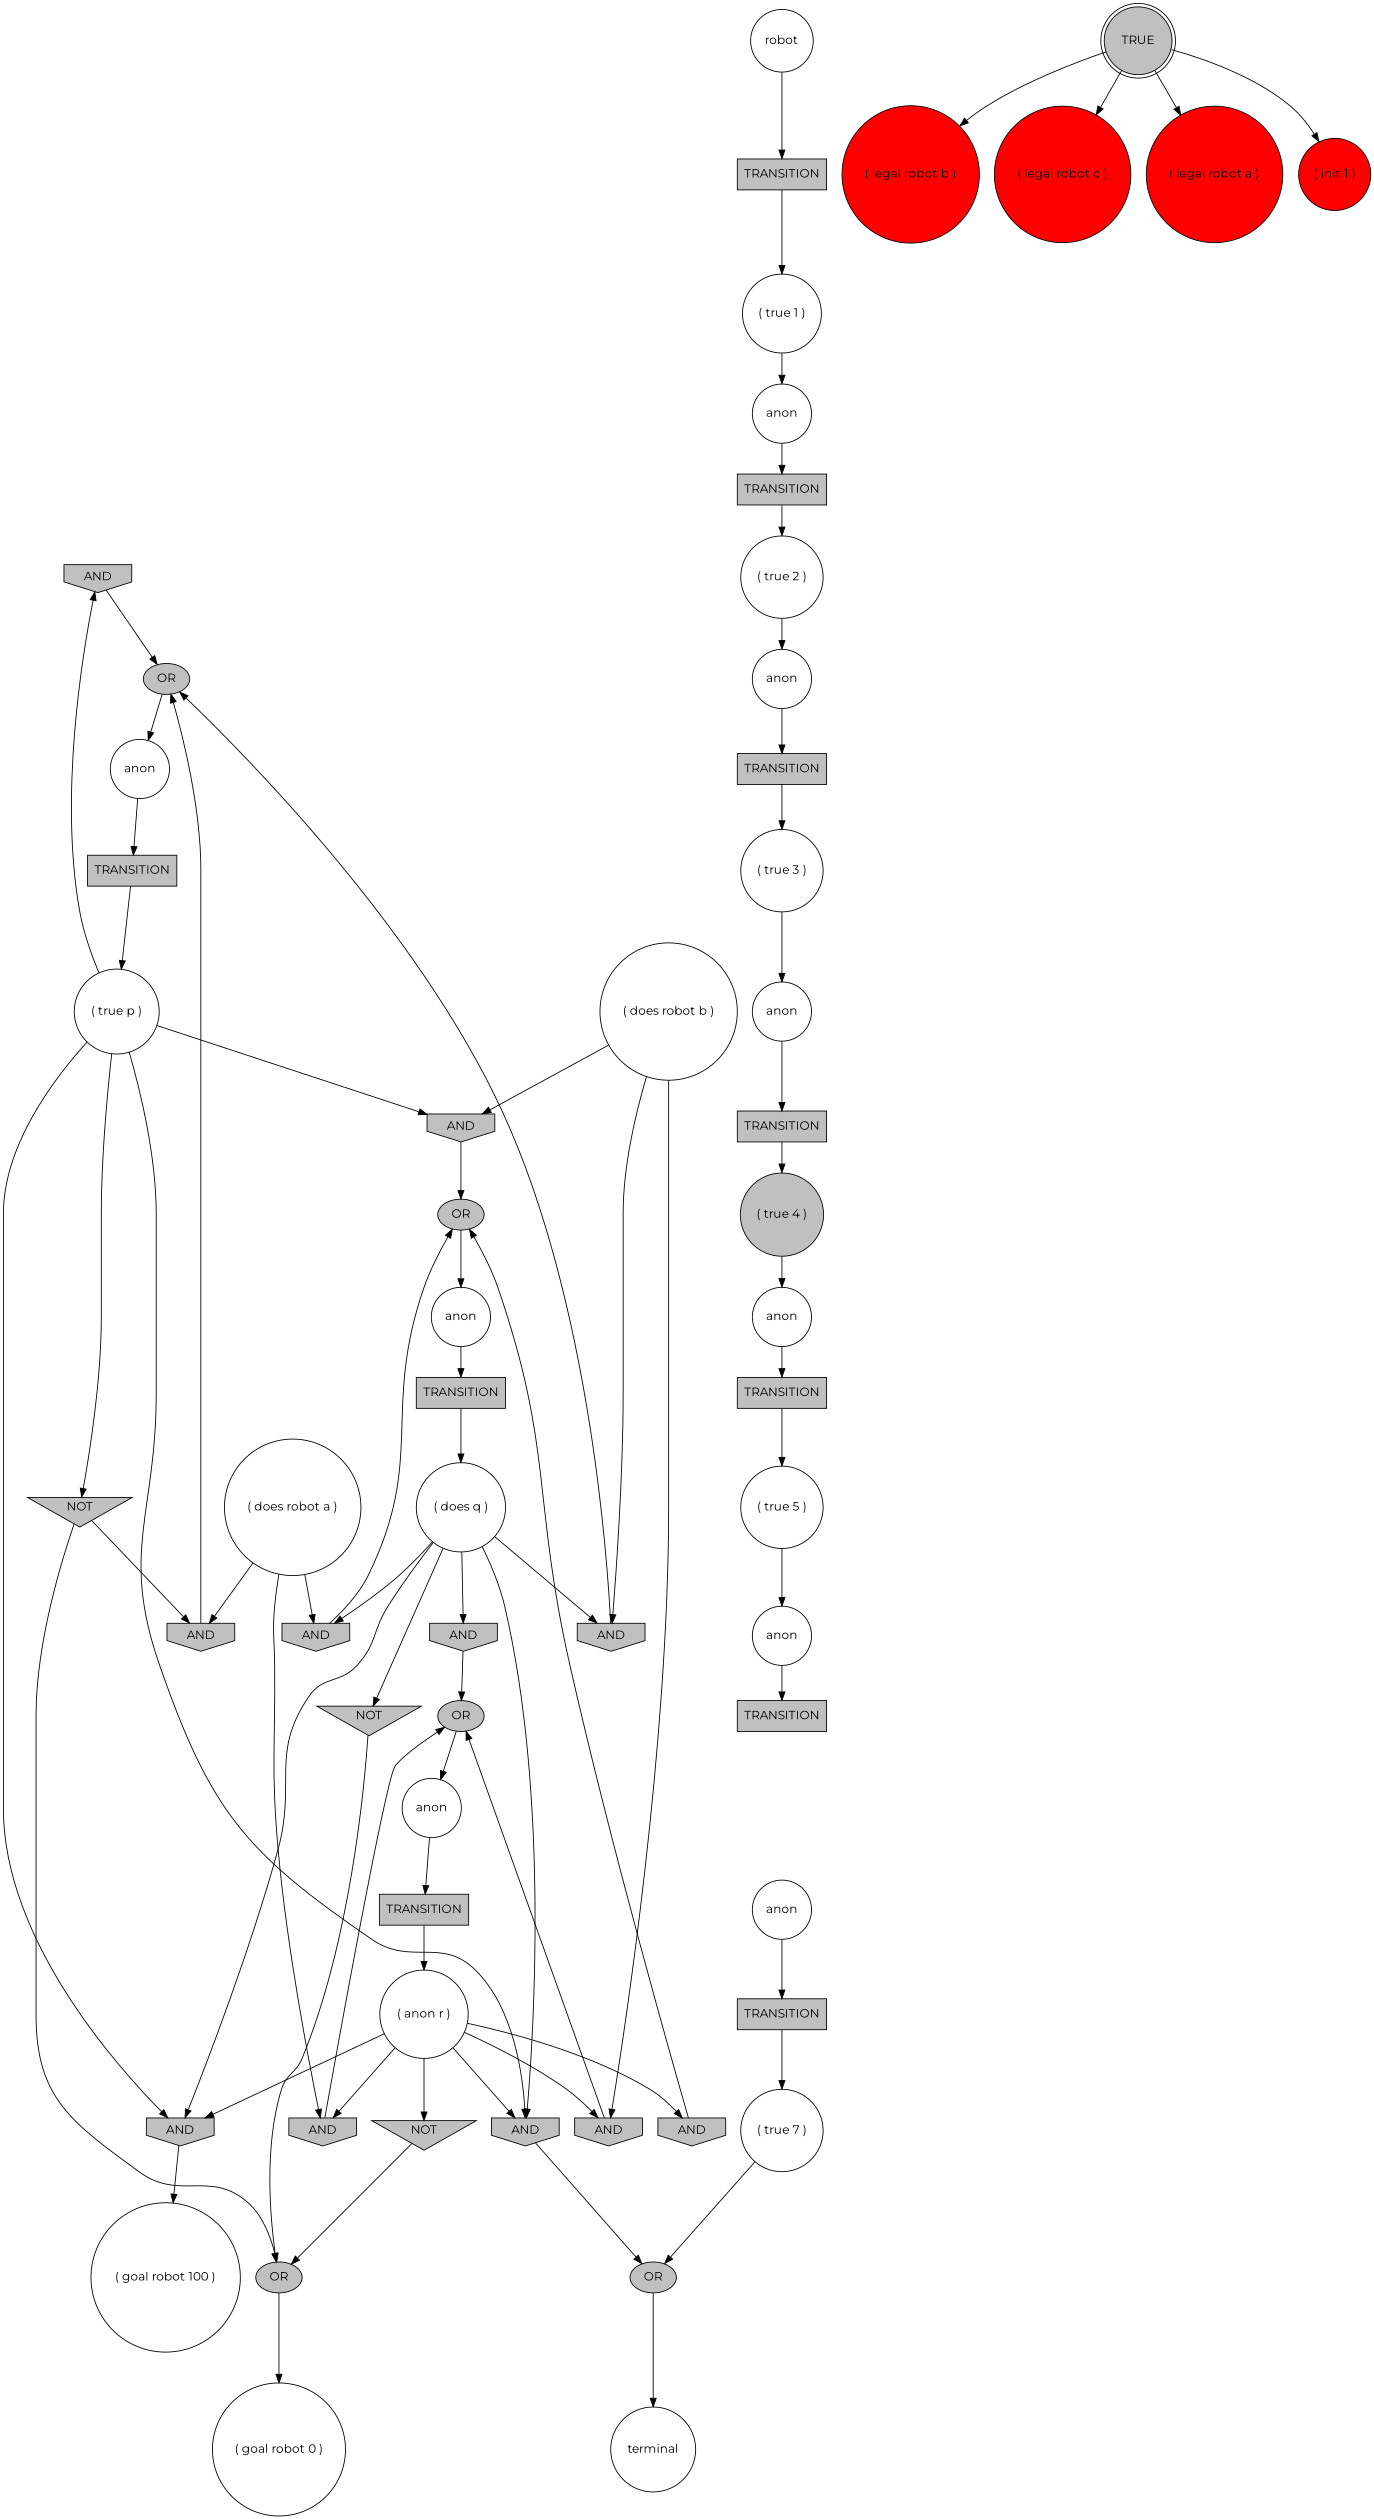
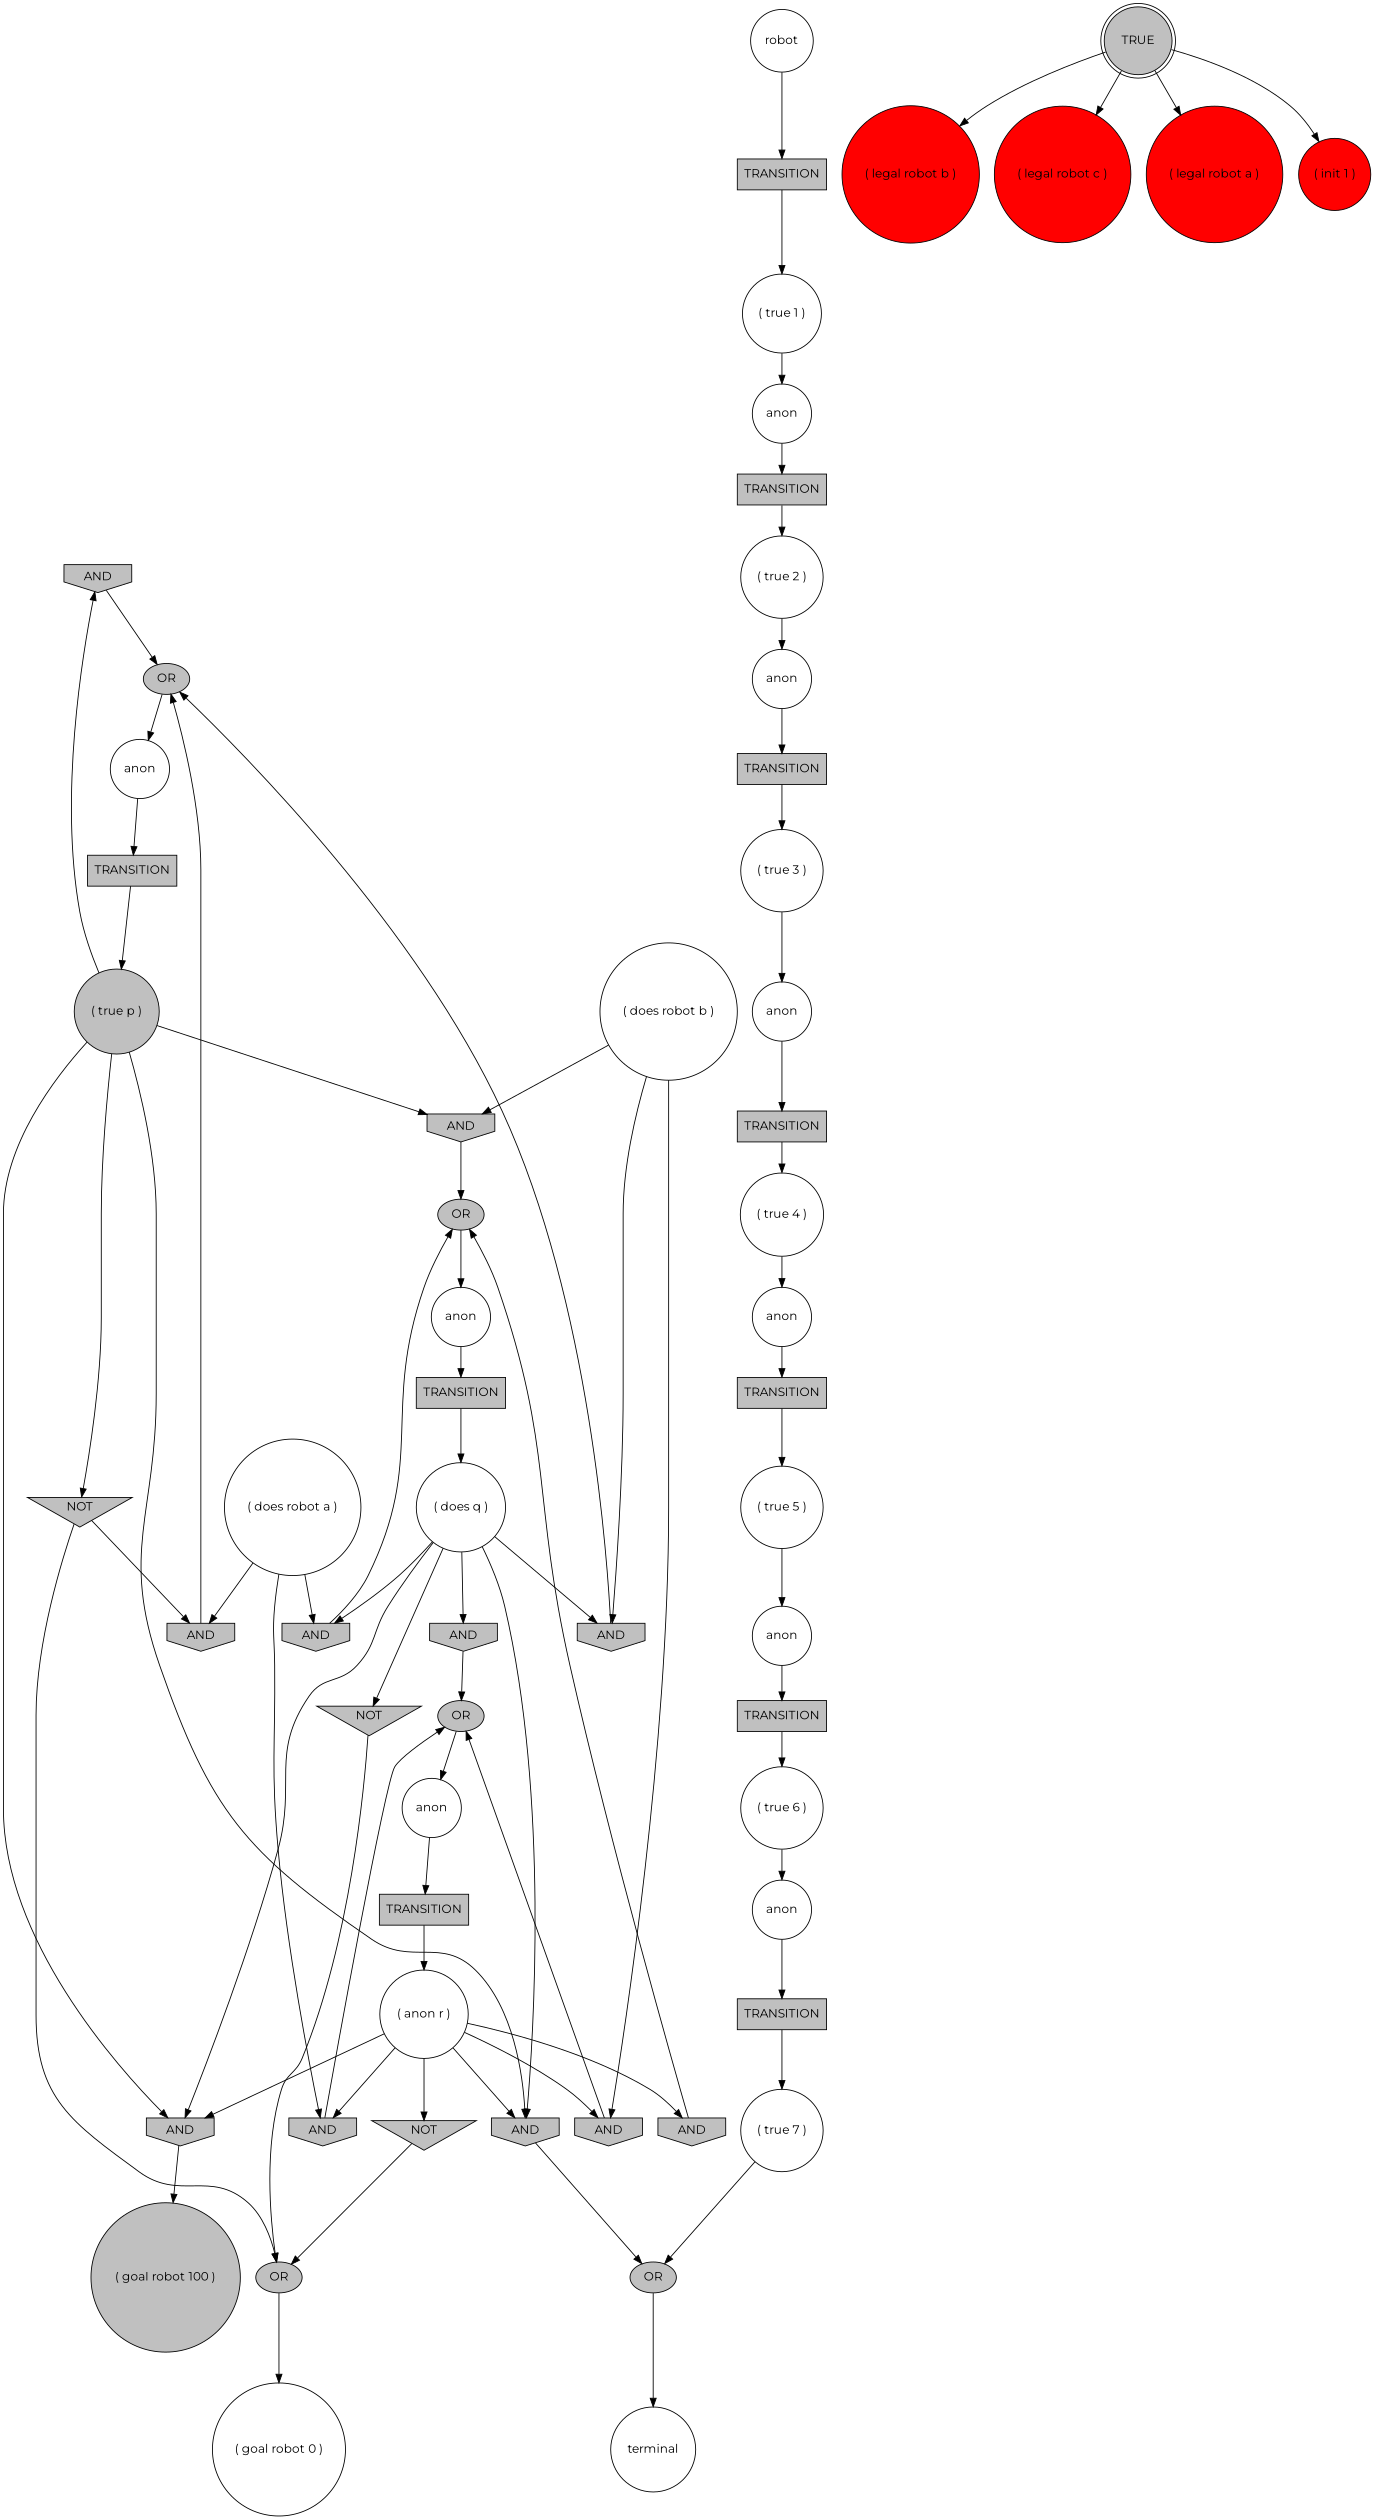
node "( true p )": fillcolor white -> grey
node "( true 4 )": fillcolor grey -> white
node "( true 6 )": added
node "( goal robot 100 )": fillcolor white -> grey
